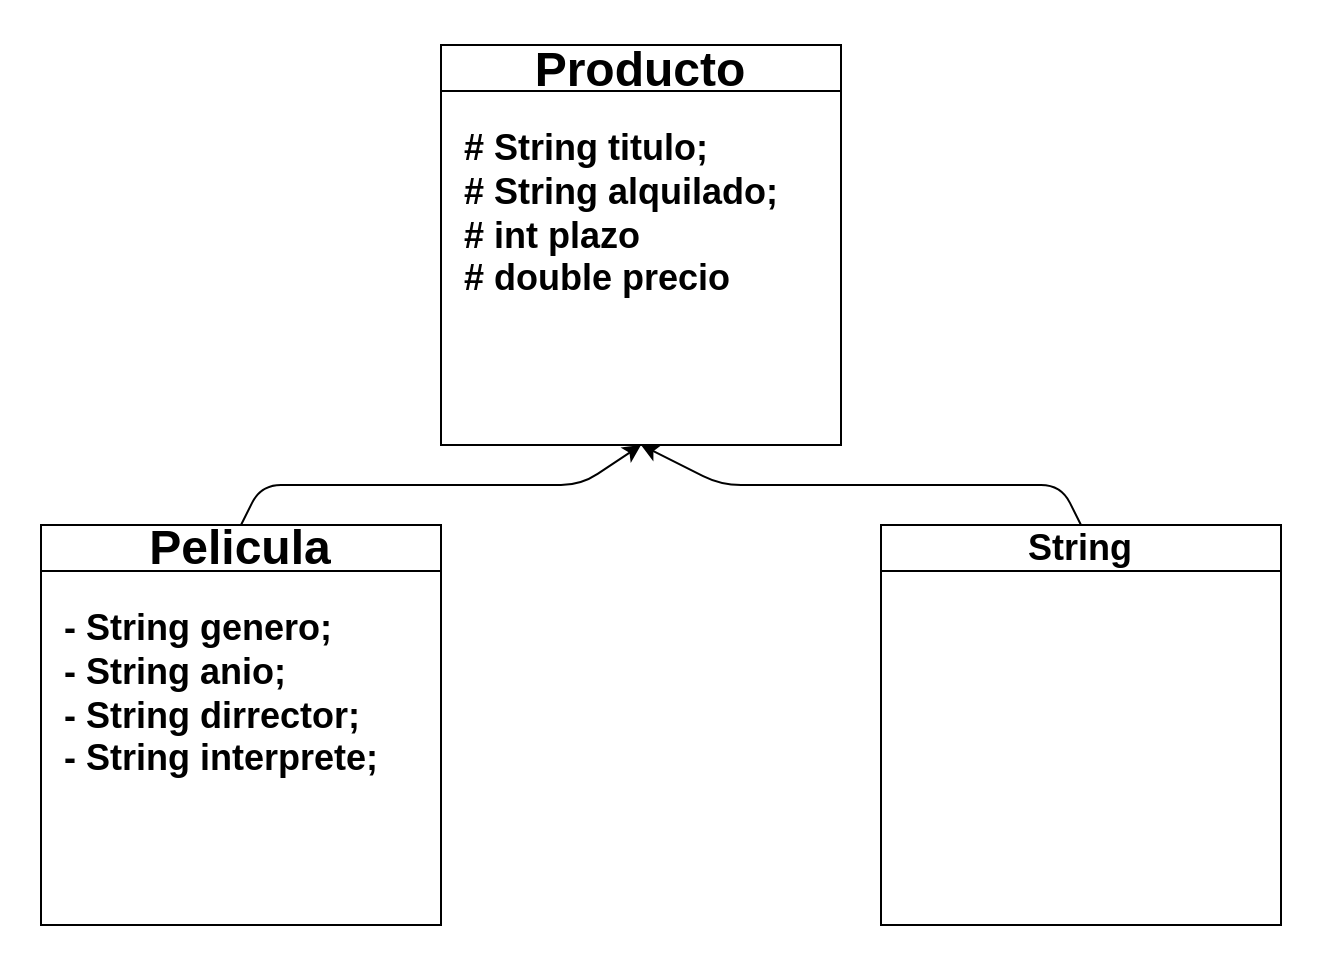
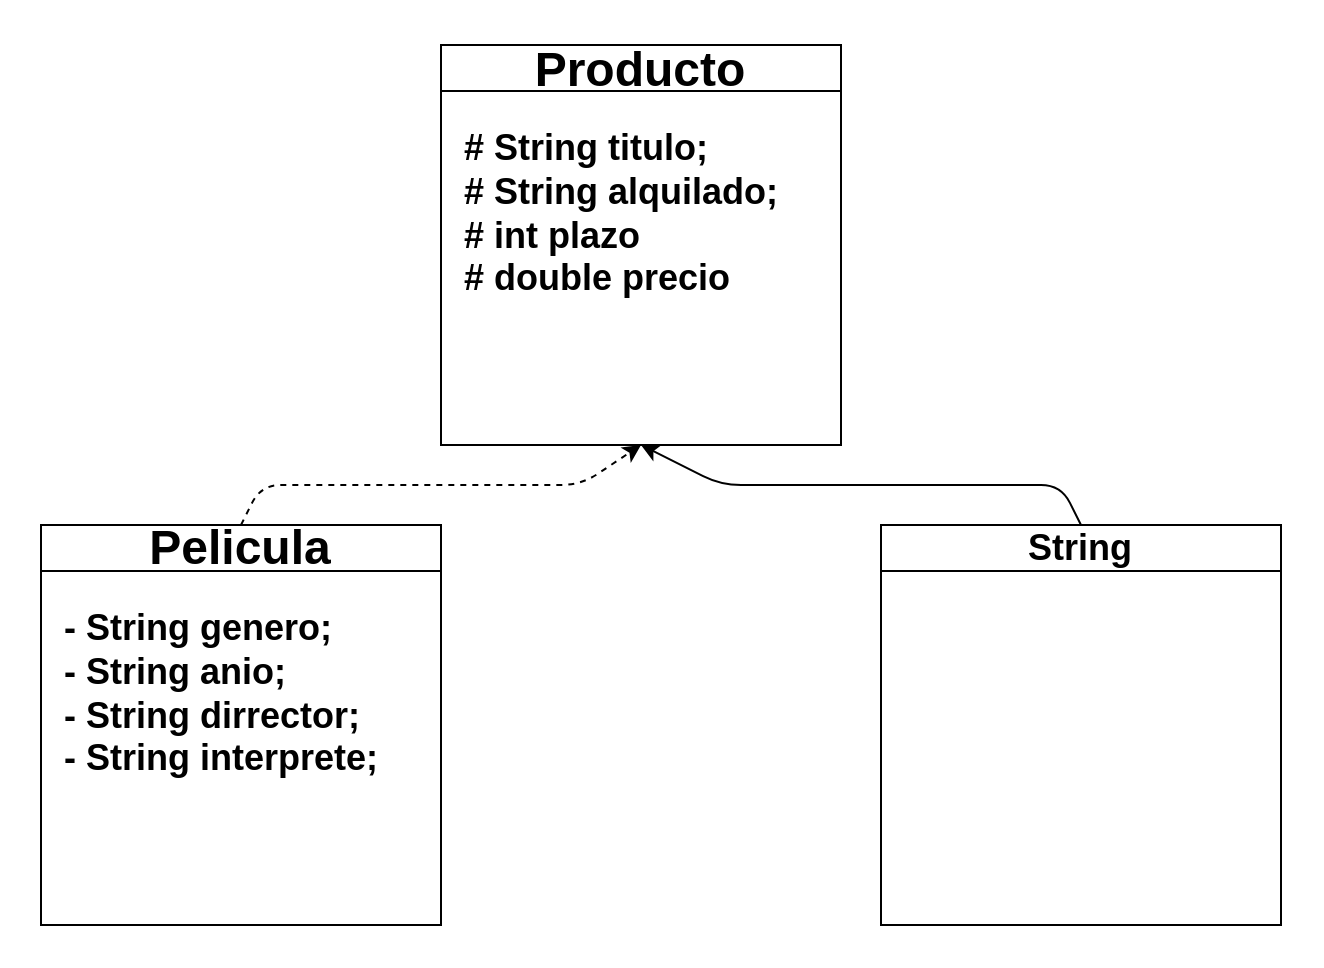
edge "Pelicula" -> "Producto": style solid -> dashed
